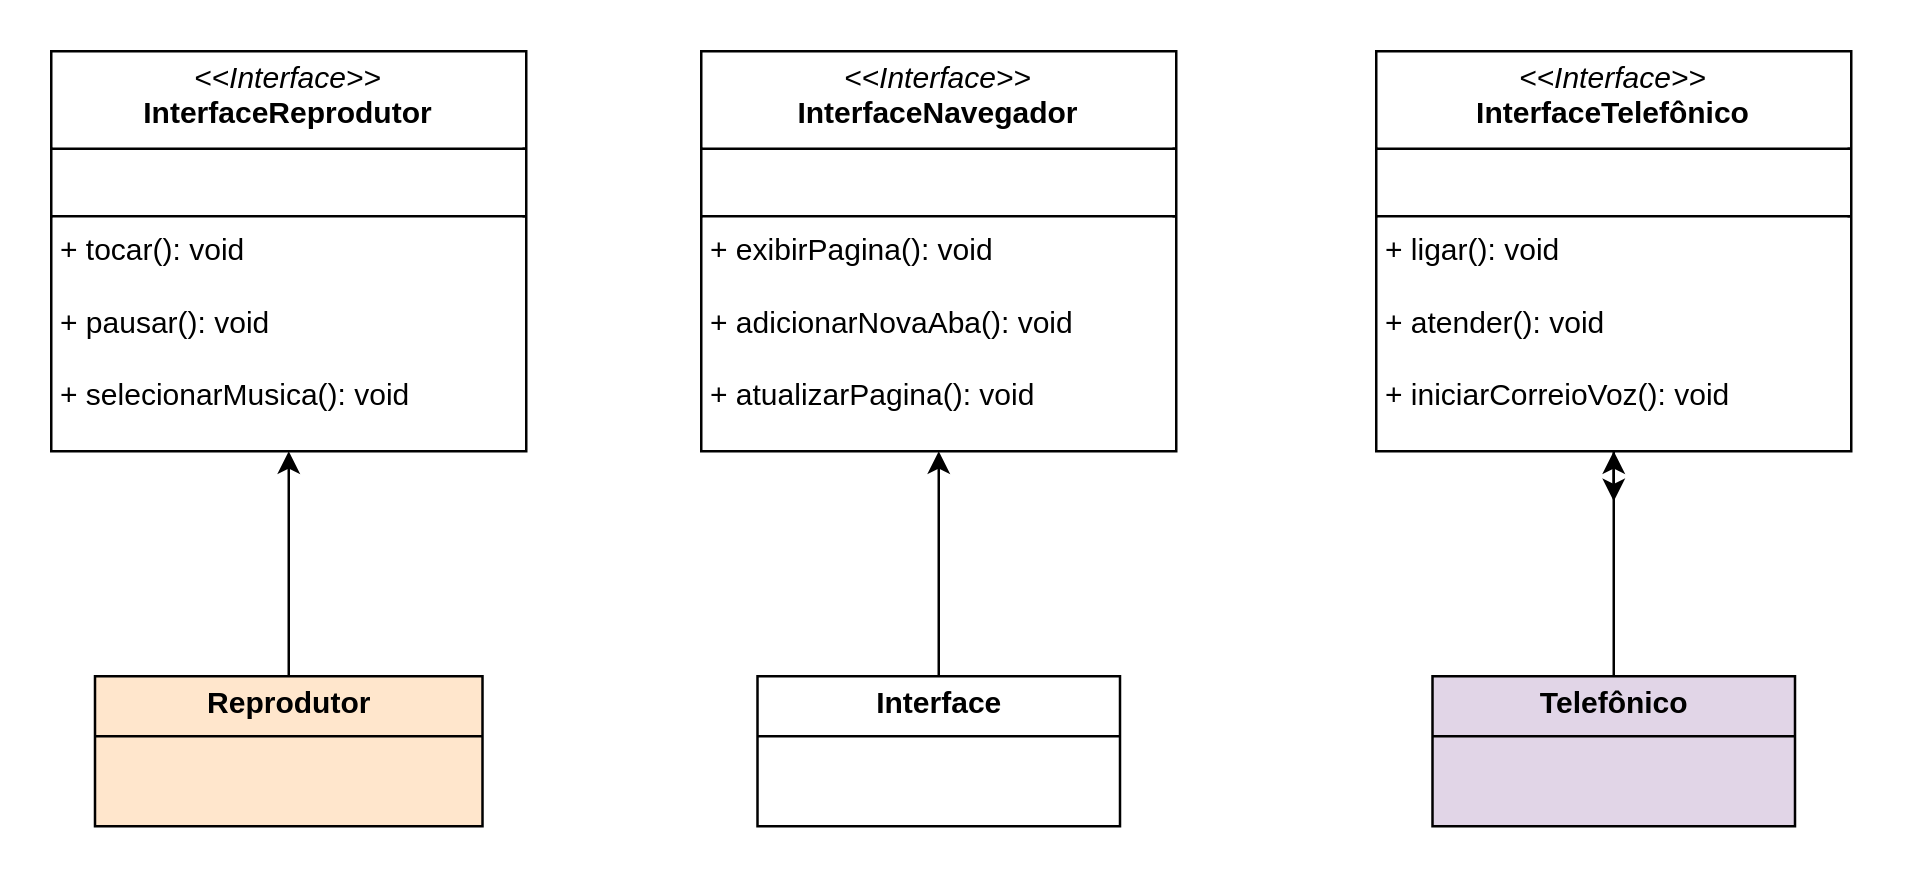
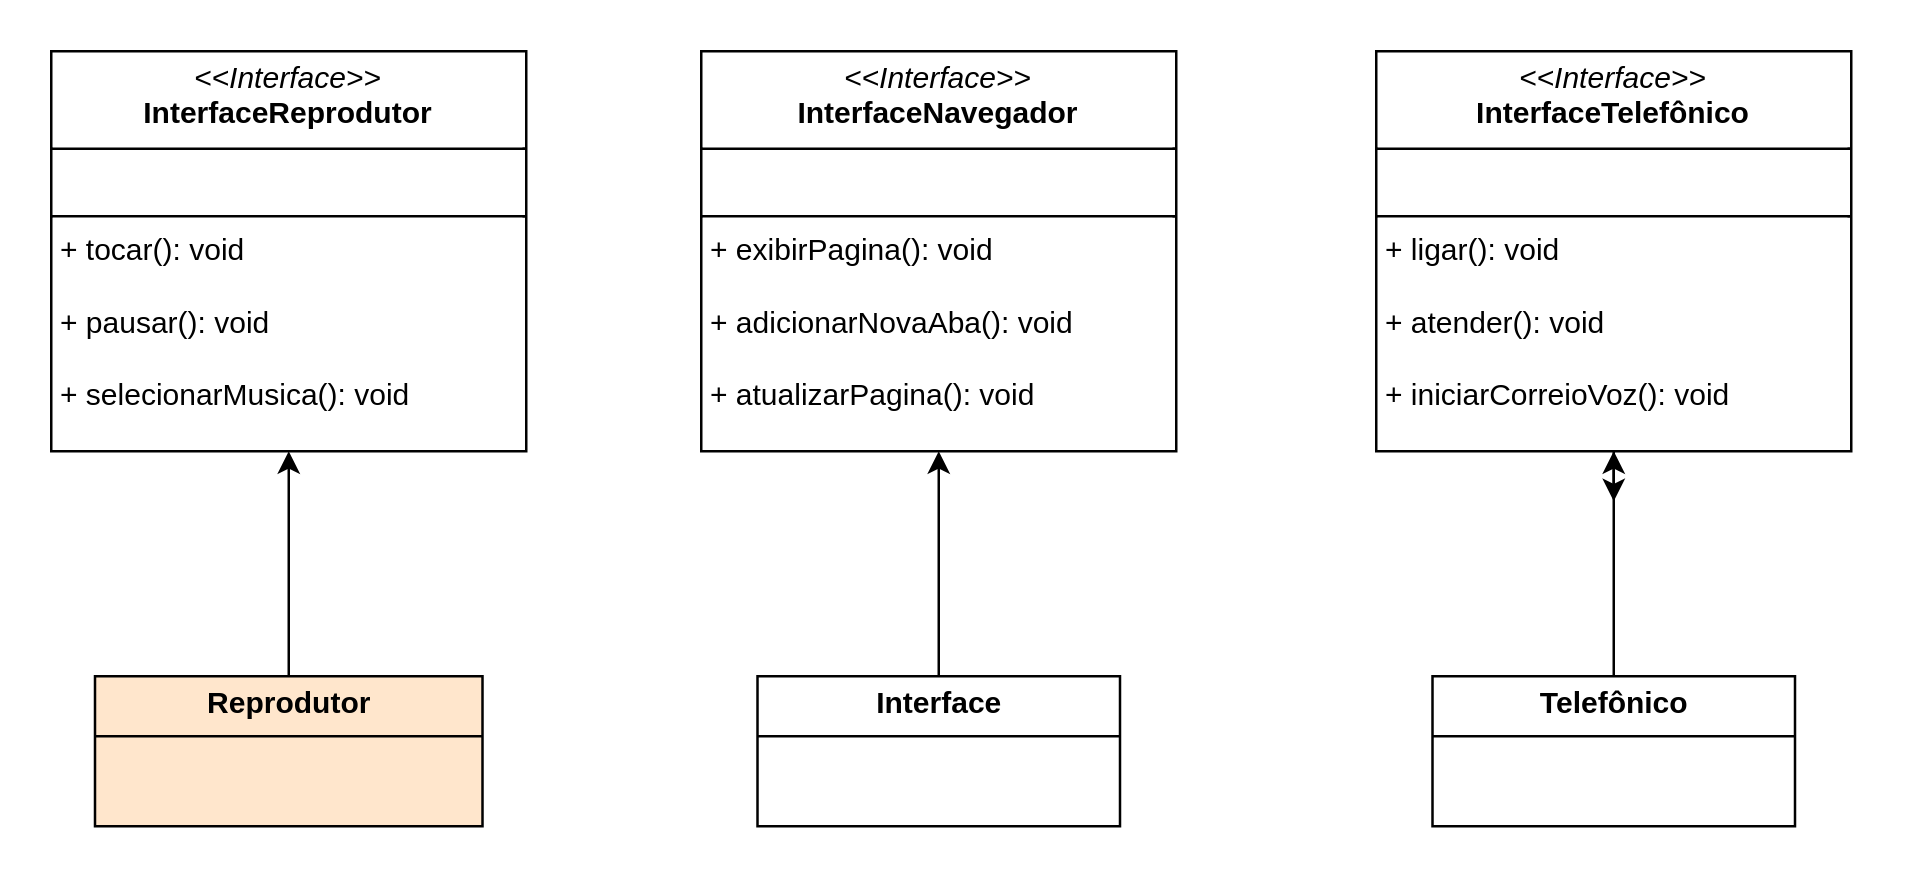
node "Telefônico": fillcolor #e1d5e7 -> #ffffff
